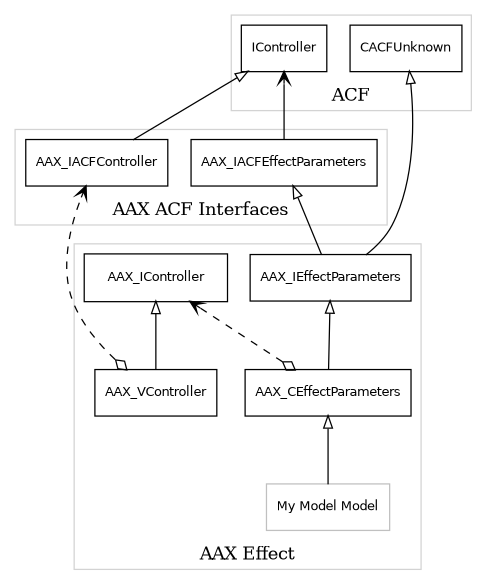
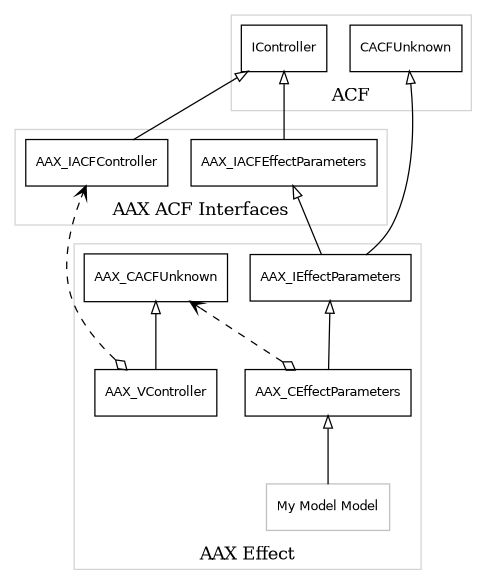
edge "AAX_IACFEffectParameters" -> "IController": arrowhead open -> onormal
node "AAX_IController": label "AAX_IController" -> "AAX_CACFUnknown"
